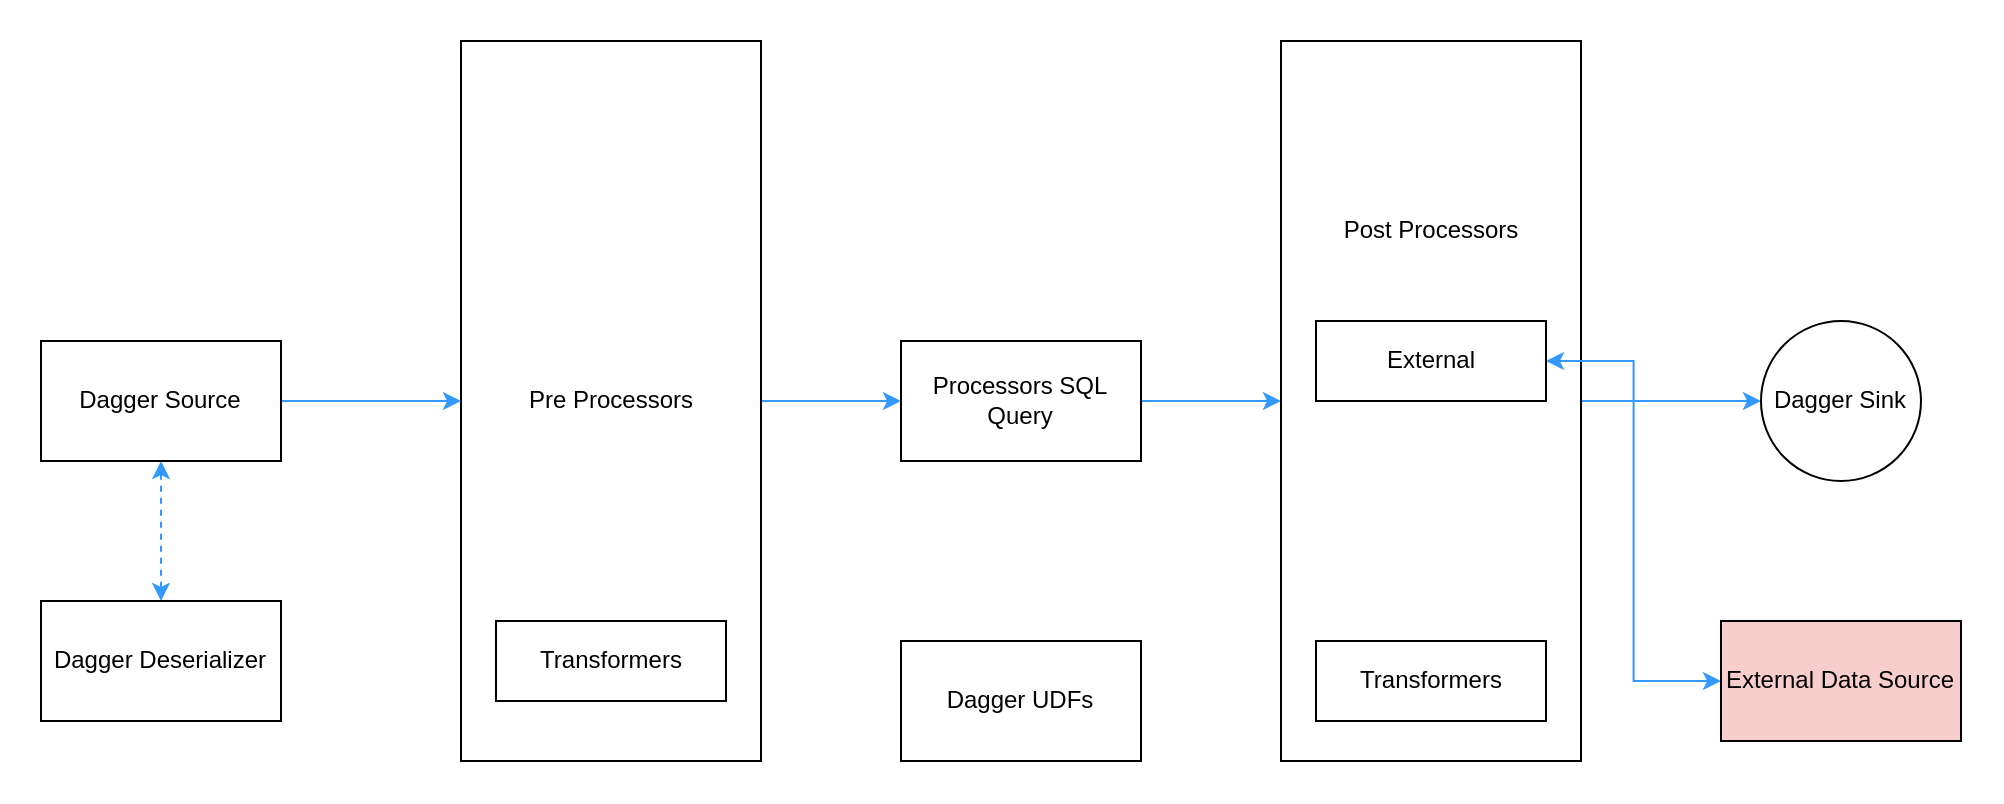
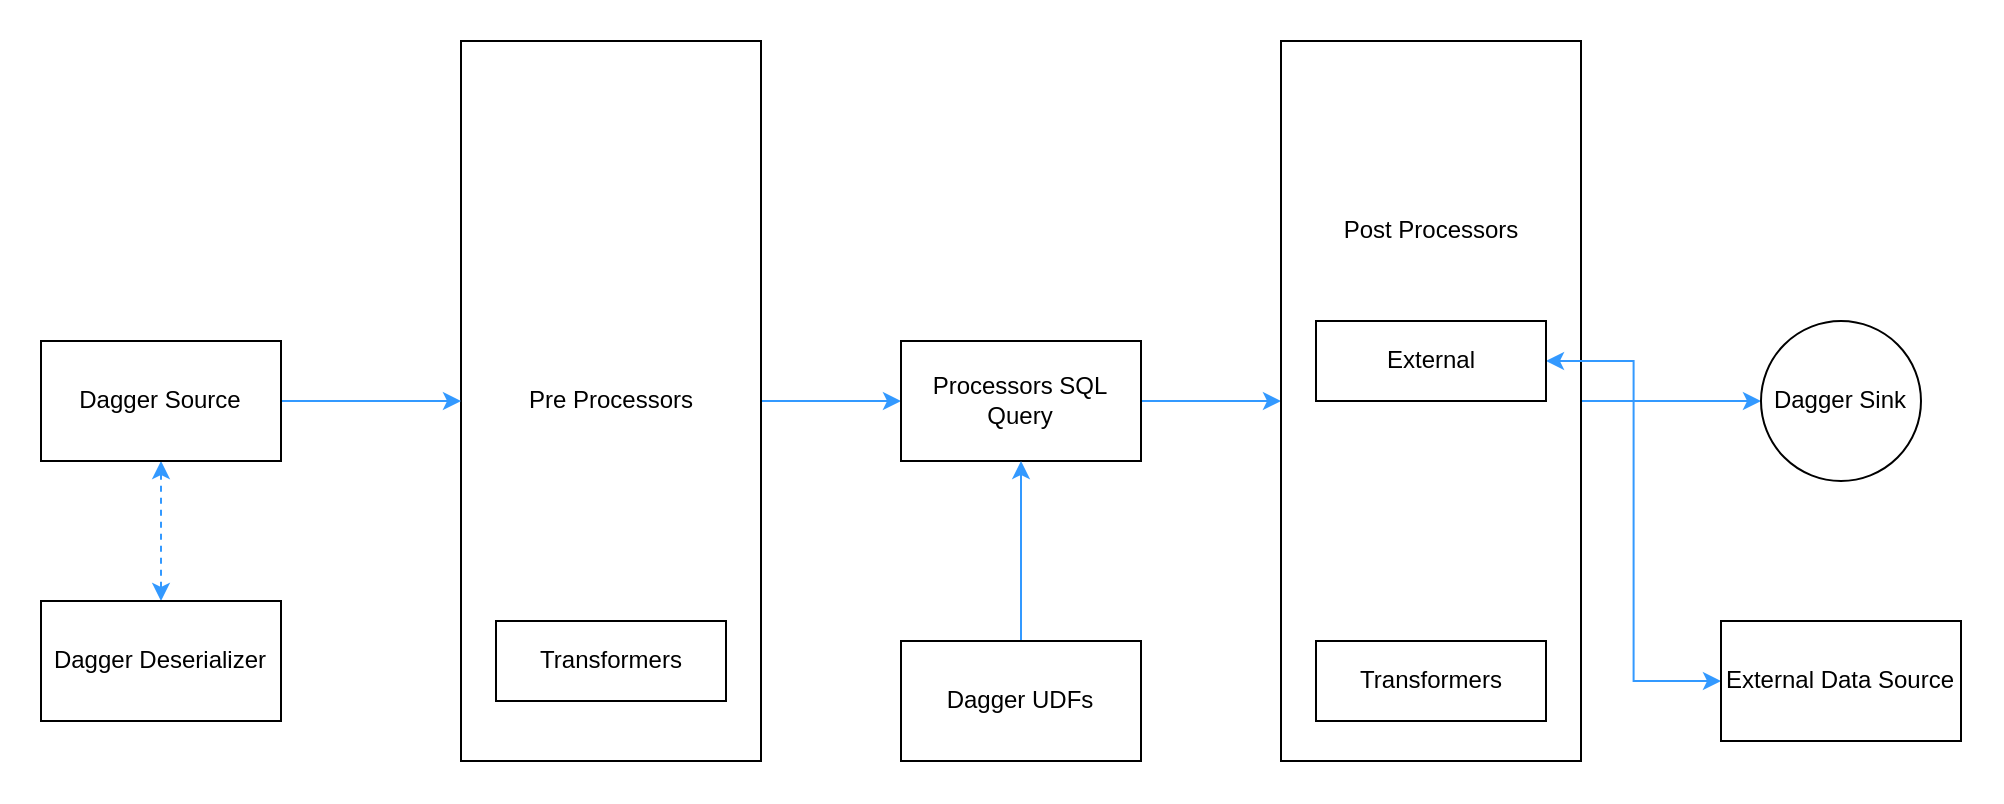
edge "Dagger UDFs" -> "Processors SQL Query": added
node "External Data Source": fillcolor #f8cecc -> #ffffff
